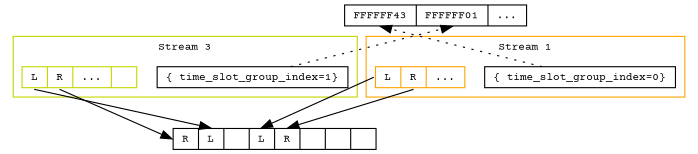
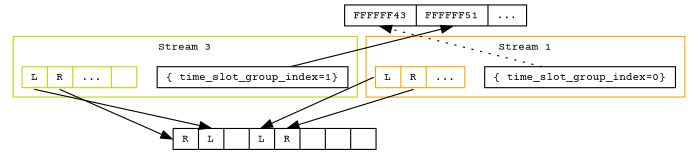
node "FFFFFF43": text "FFFFFF01" -> "FFFFFF51"
edge "{ time_slot_group_index=1}" -> "FFFFFF43": style dotted -> solid
